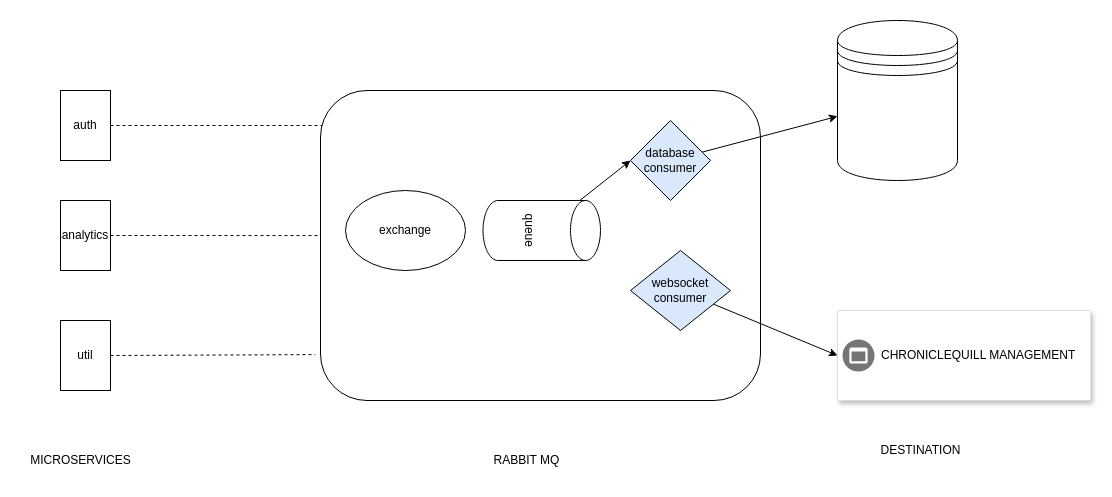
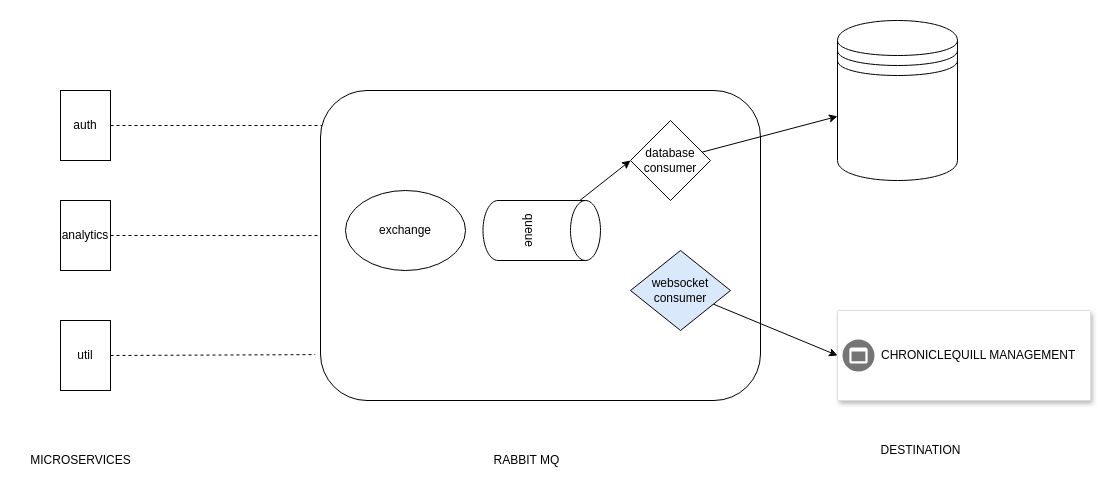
node "database consumer": fillcolor #dae8fc -> #ffffff
